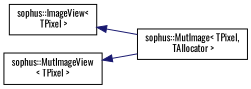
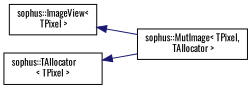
node "sophus::MutImageView < TPixel >": label "sophus::MutImageView < TPixel >" -> "sophus::TAllocator < TPixel >"
